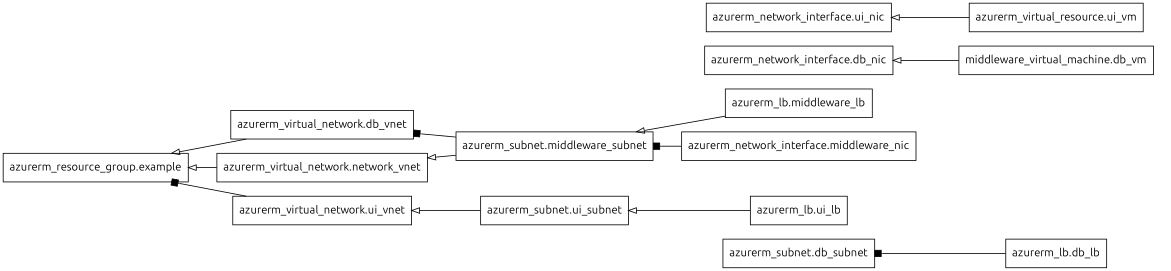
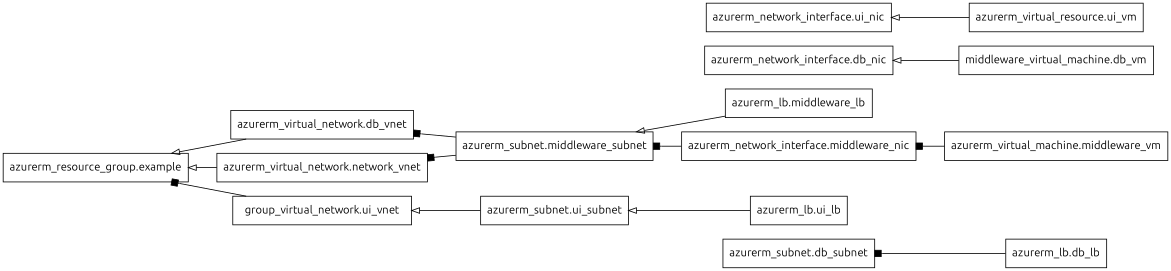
node "azurerm_virtual_machine.middleware_vm": added
edge "azurerm_subnet.middleware_subnet" -> "azurerm_virtual_network.network_vnet": arrowhead onormal -> box
node "azurerm_virtual_network.ui_vnet": label "azurerm_virtual_network.ui_vnet" -> "group_virtual_network.ui_vnet"
